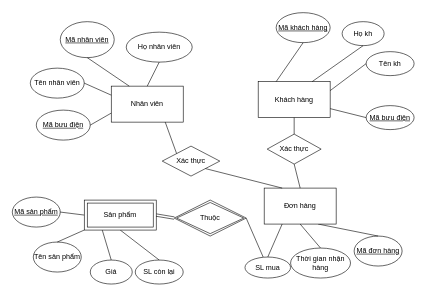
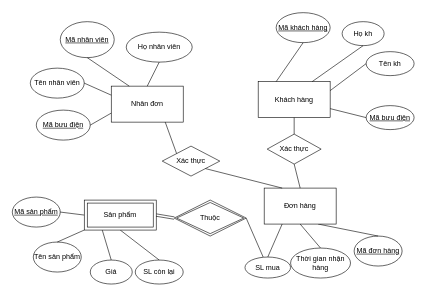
node "Nhân viên": label "Nhân viên" -> "Nhân đơn"
